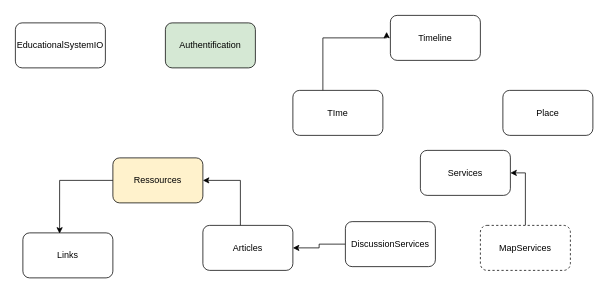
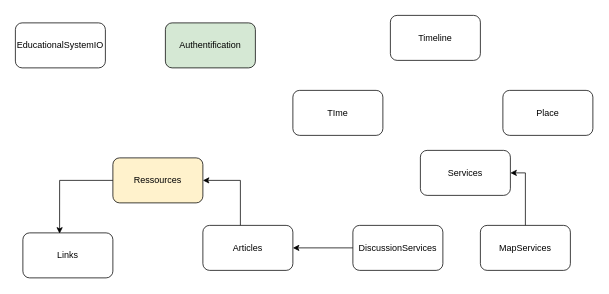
edge "TIme" -> "Timeline": removed
node "DiscussionServices": moved (390, 244) -> (398, 248)
node "MapServices": style dashed -> solid
